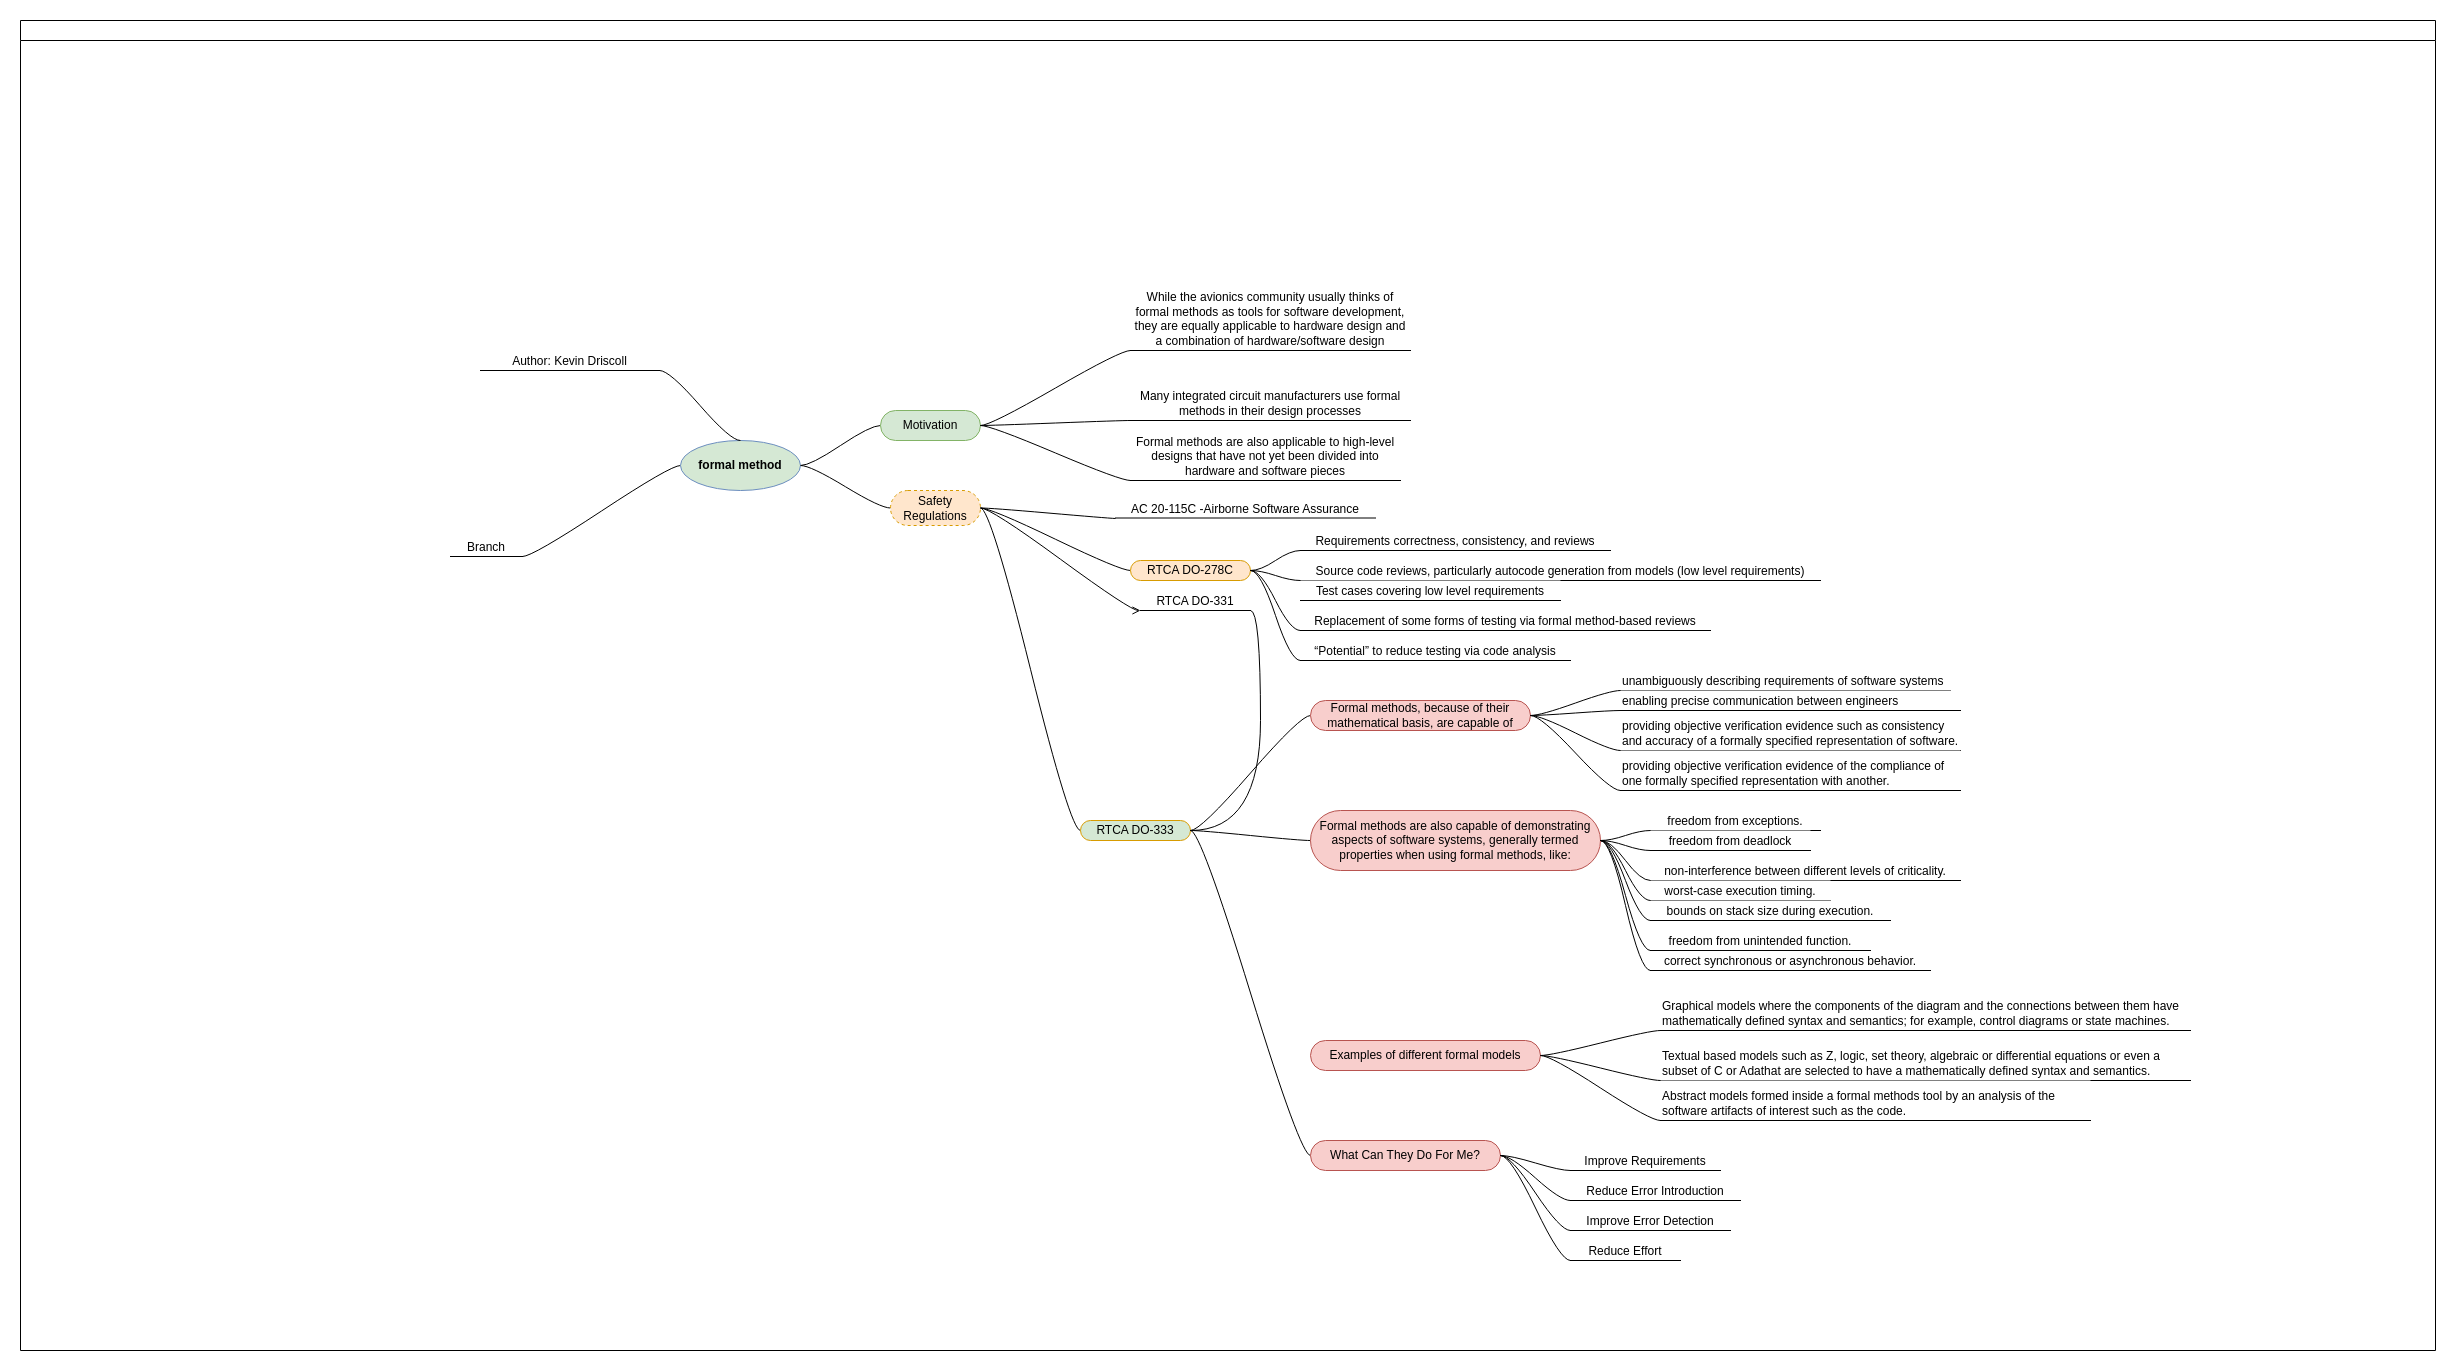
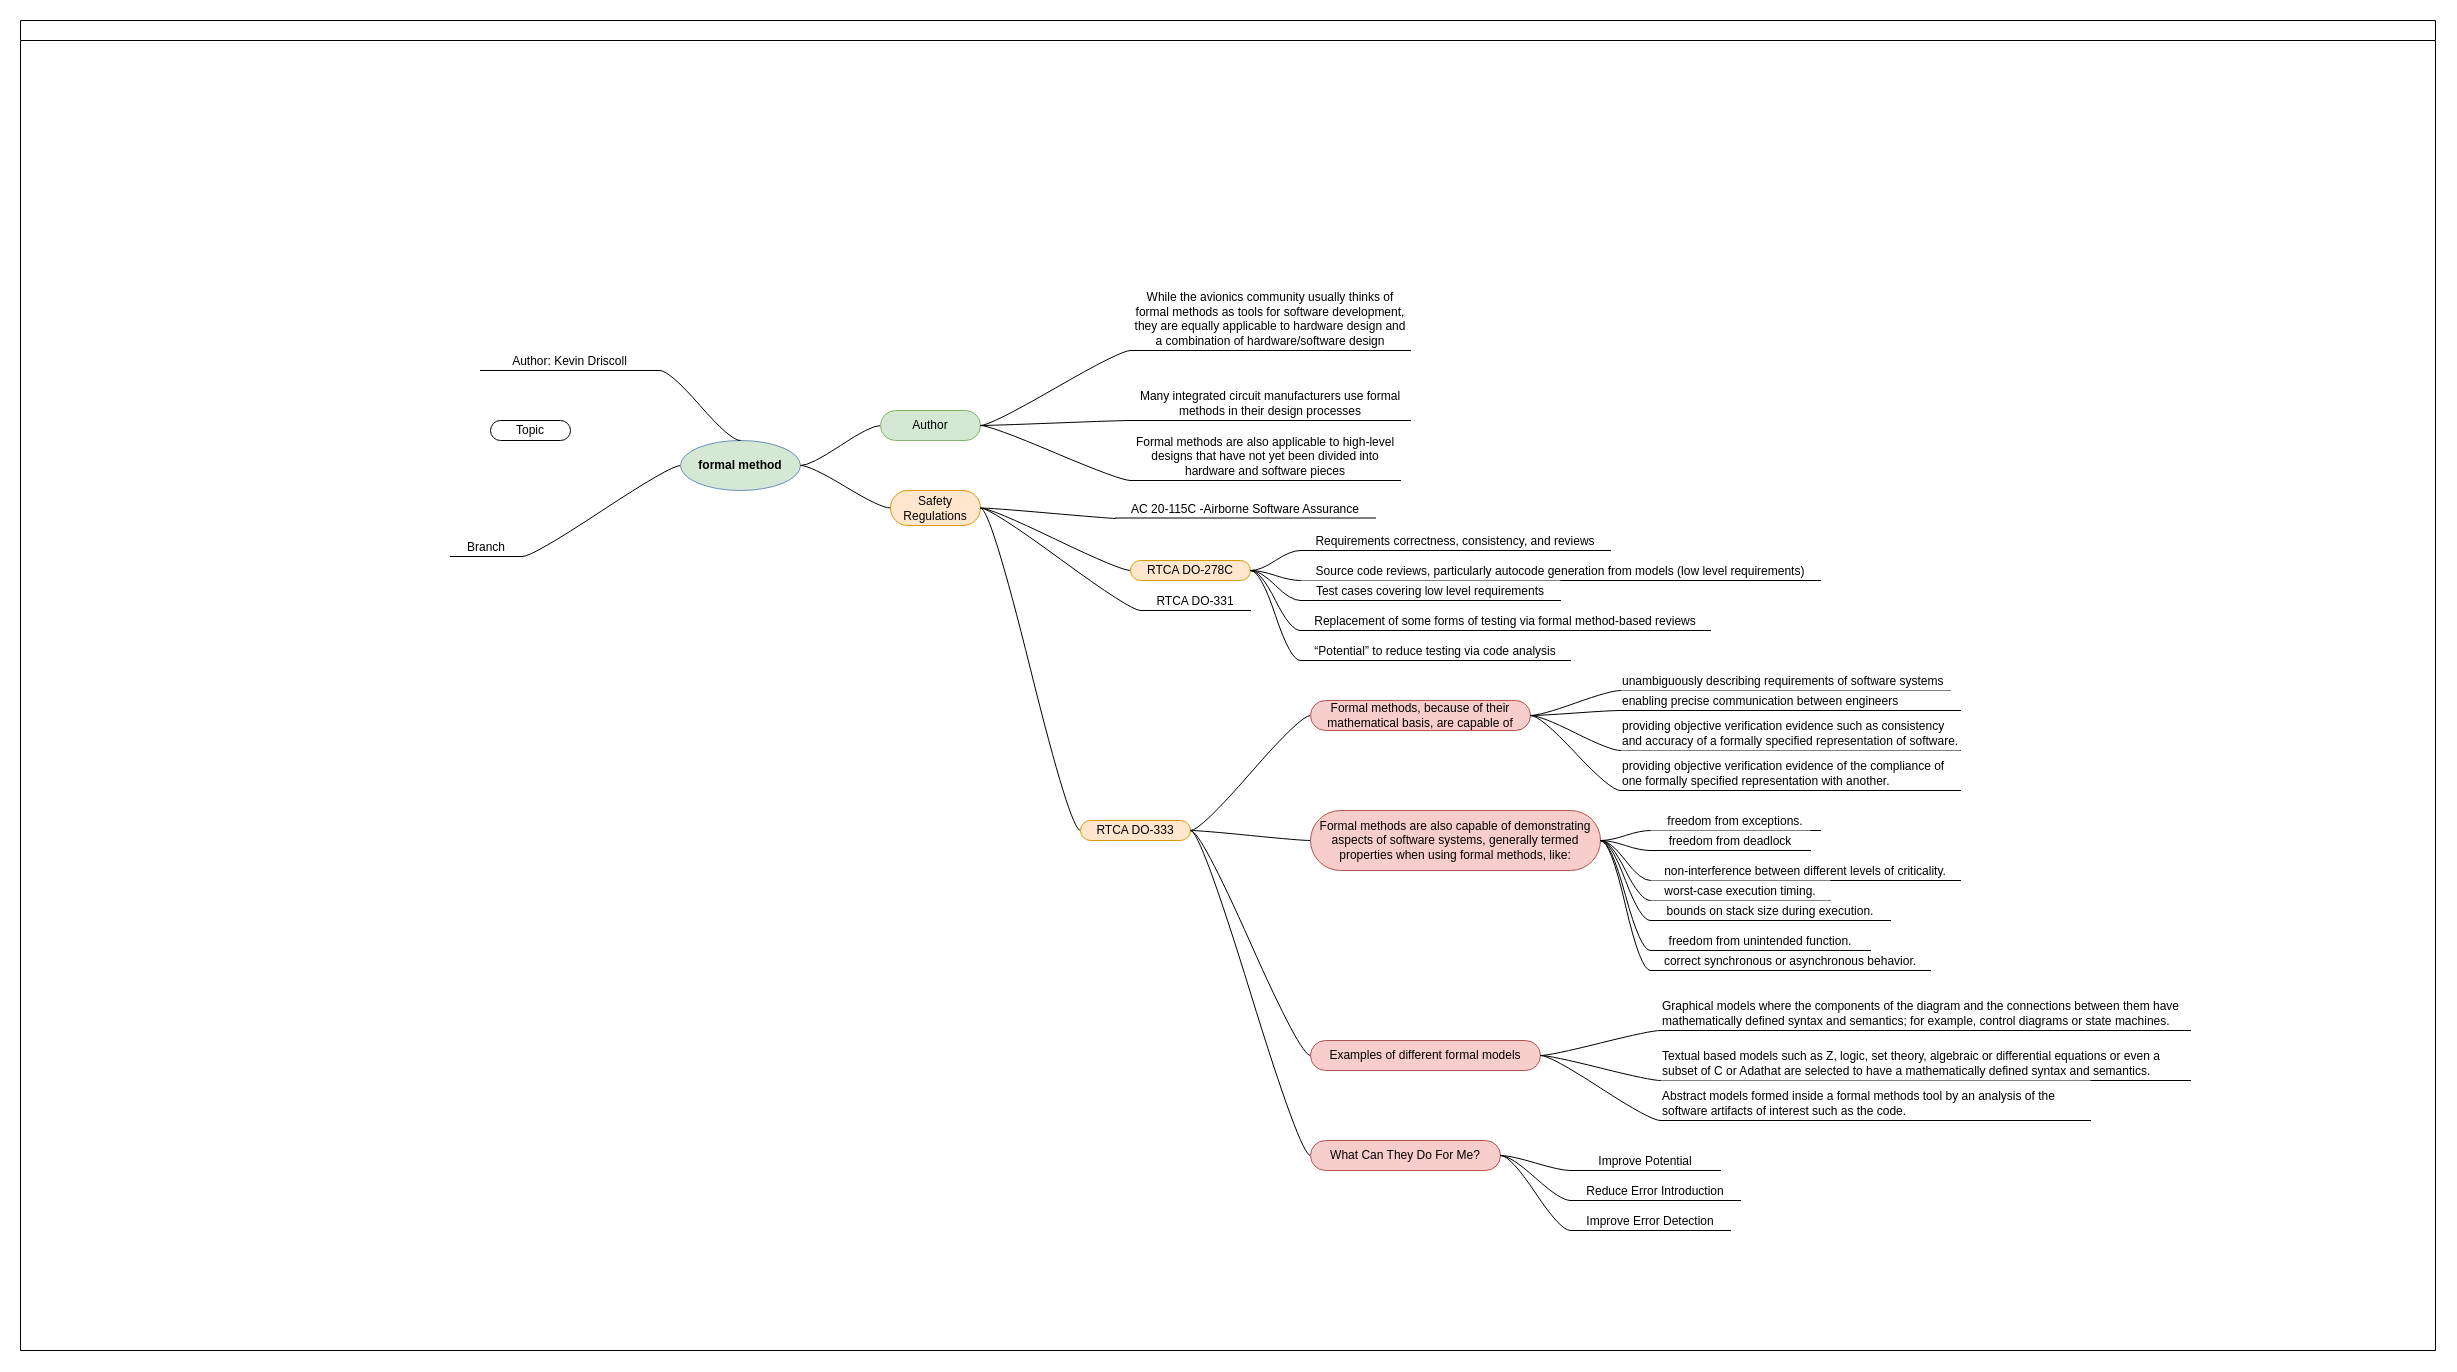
node "Motivation": label "Motivation" -> "Author"
node "Topic": added
node "Safety Regulations": style dashed -> solid
edge "RTCA DO-278C" -- "Test cases covering low level requirements": added
edge "Safety Regulations" -> "RTCA DO-331": arrowhead open -> none
edge "RTCA DO-331" -- "RTCA DO-333": now "Examples of different formal models" -- "RTCA DO-333"
node "RTCA DO-333": fillcolor #d5e8d4 -> #ffe6cc
node "Improve Requirements": label "Improve Requirements" -> "Improve Potential"
edge "What Can They Do For Me?" -- "Reduce Effort": removed
node "Reduce Effort": removed
